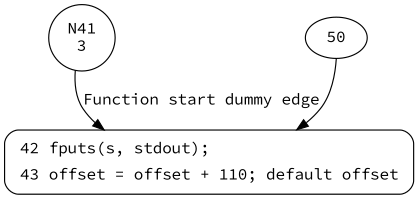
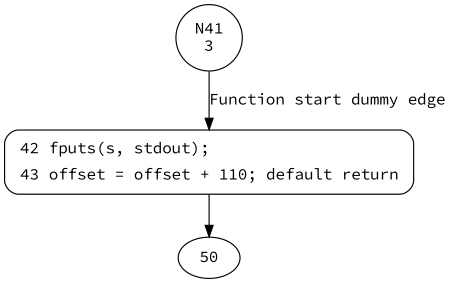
edge "50" -> "42": reversed
node "42": text "offset = offset + 110; default offset" -> "offset = offset + 110; default return"
